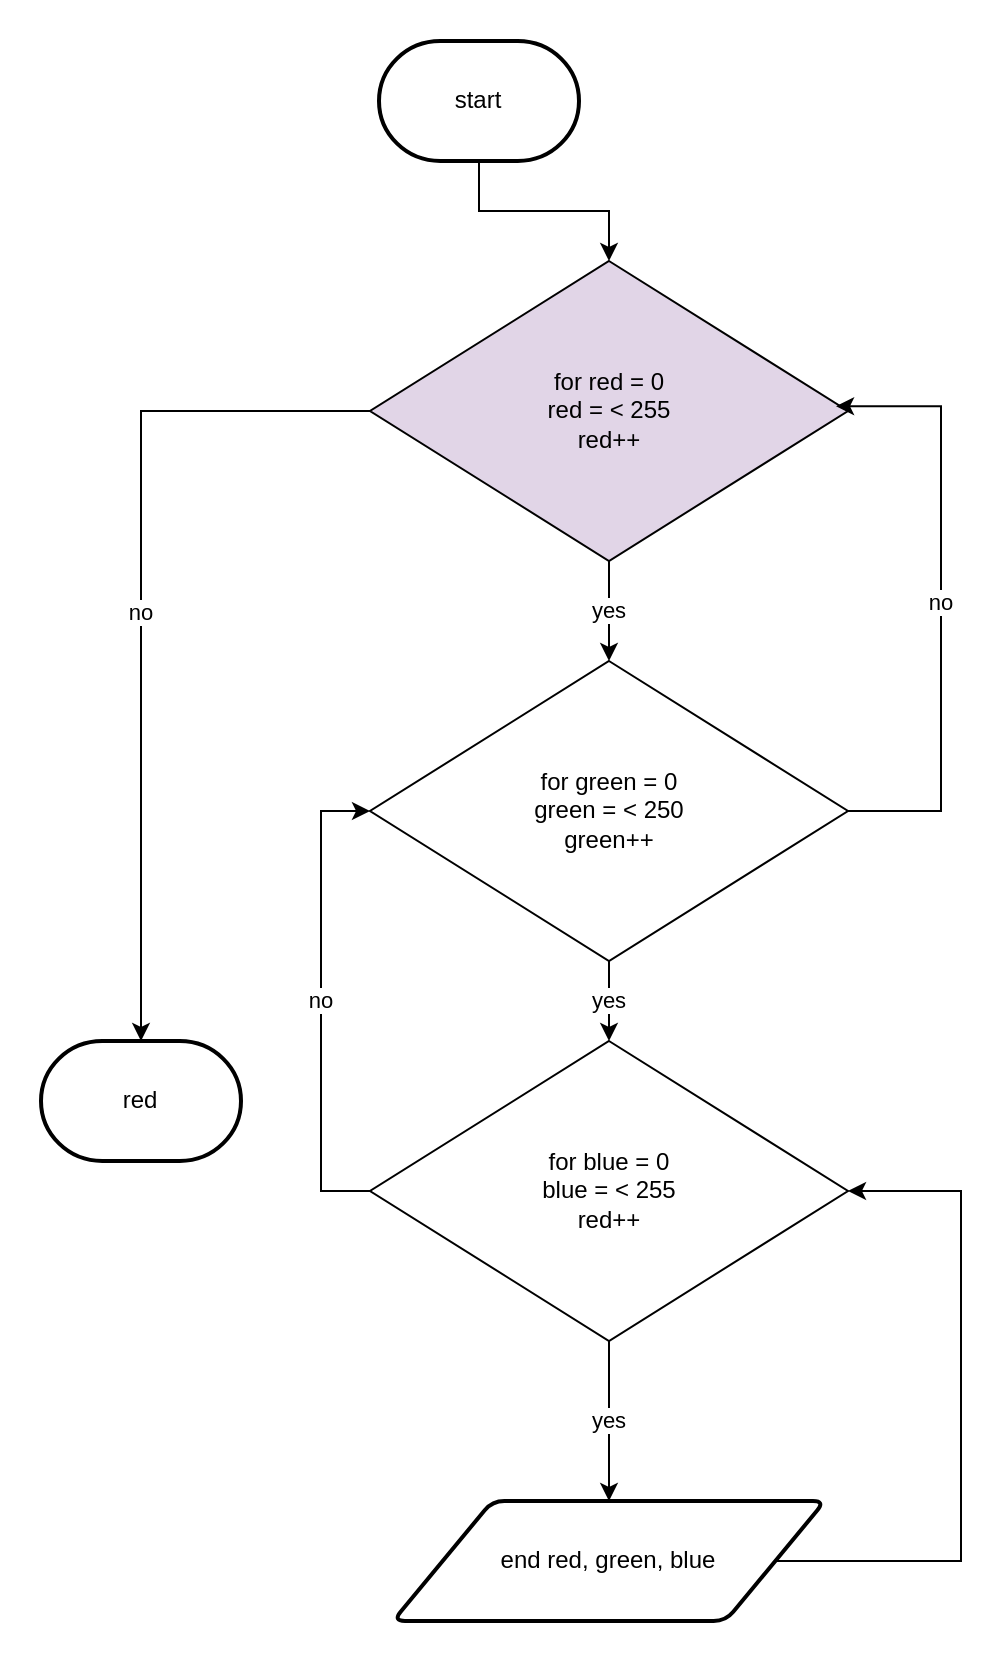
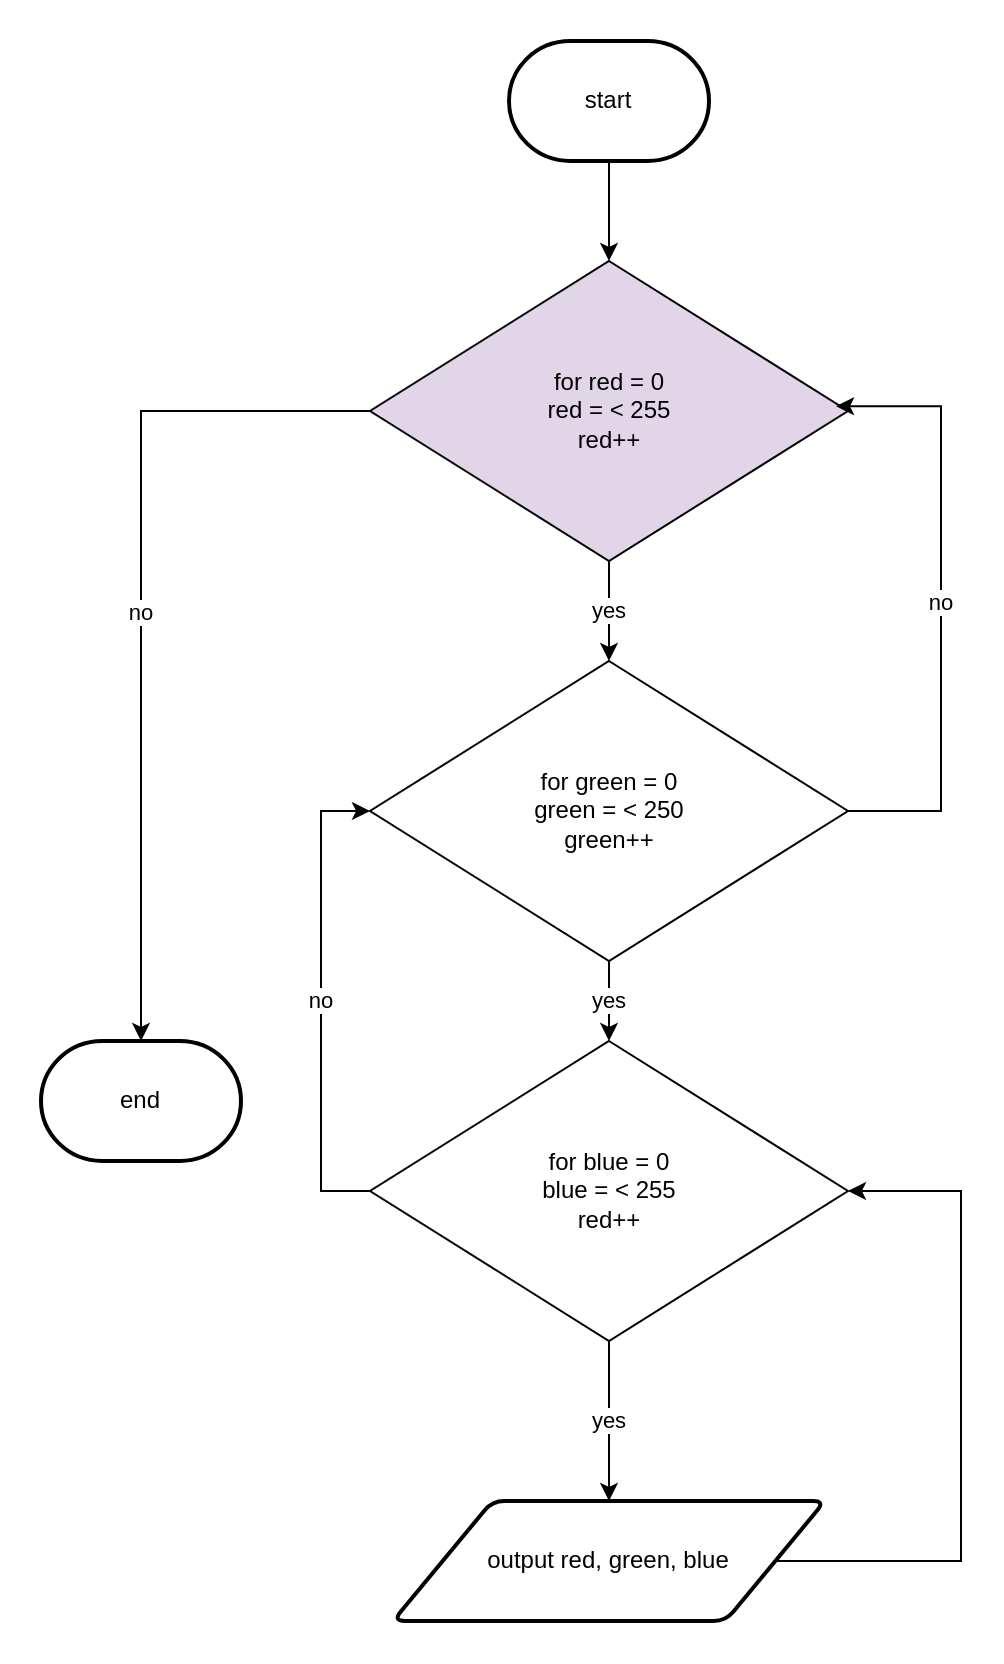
node "start": moved (479, 101) -> (609, 101)
node "red": label "red" -> "end"
node "end red, green, blue": label "end red, green, blue" -> "output red, green, blue"
